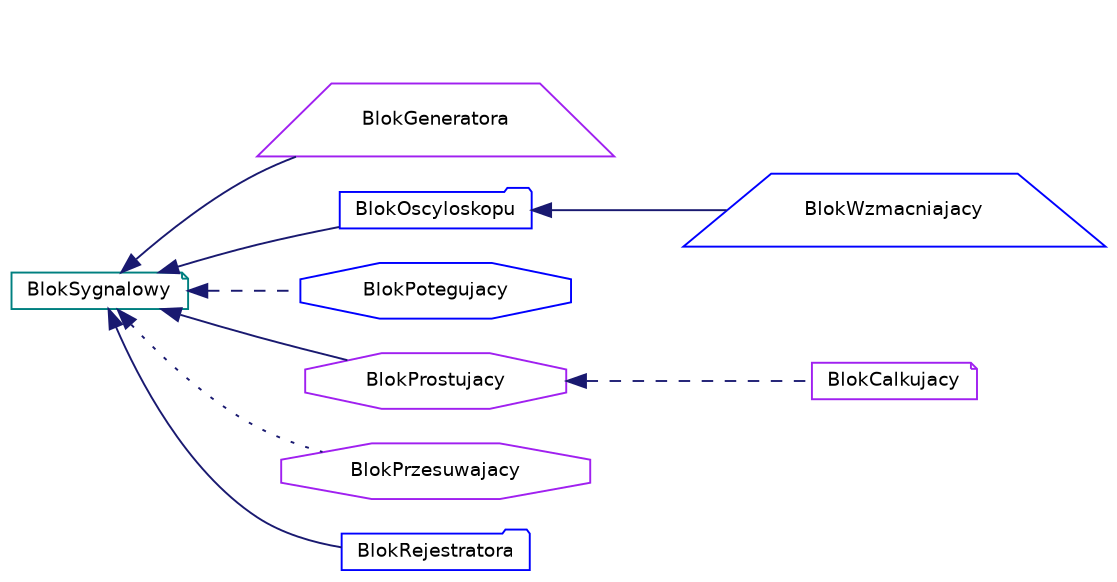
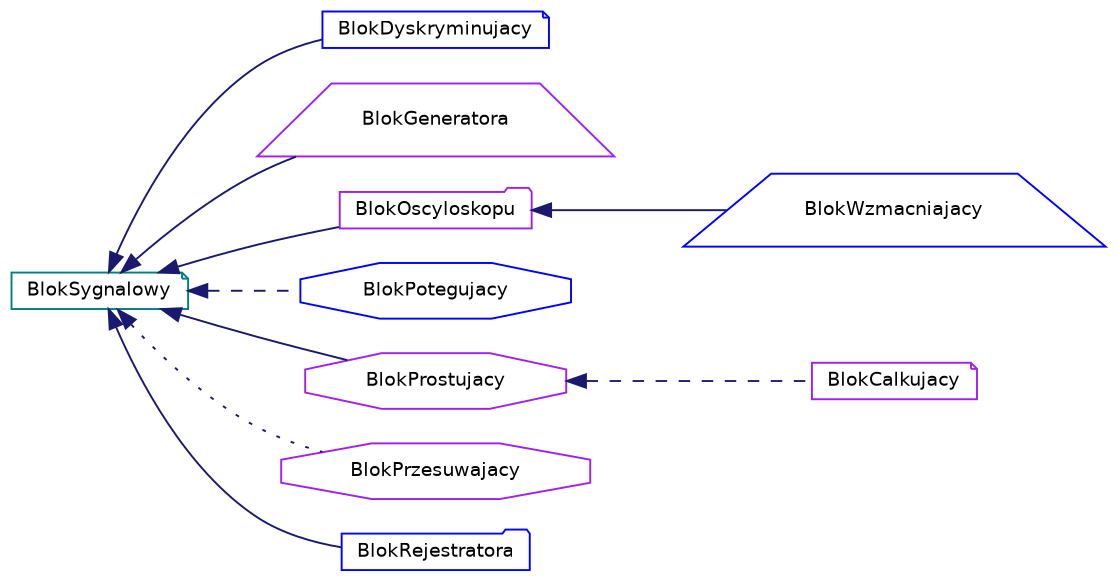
node "BlokDyskryminujacy": added
node "BlokOscyloskopu": color blue -> purple
